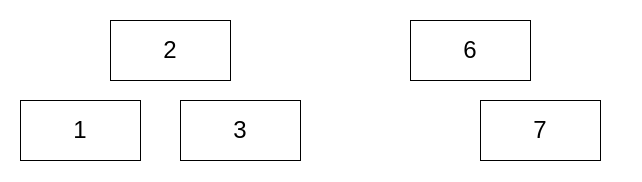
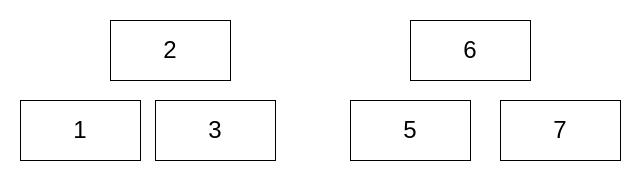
node "3": moved (241, 131) -> (216, 131)
node "5": added
node "7": moved (541, 131) -> (561, 131)
